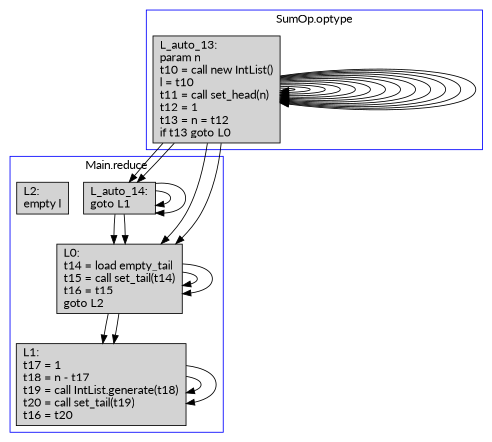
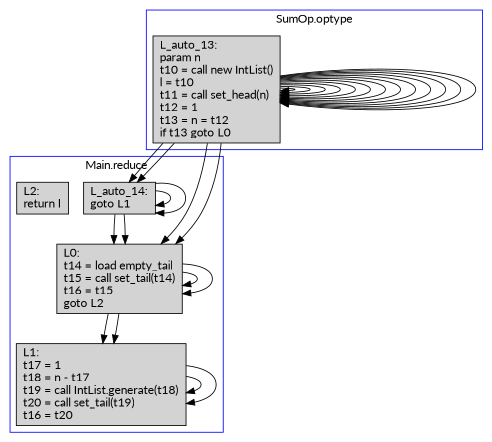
node "L2: empty l": label "L2: empty l" -> "L2: return l"
